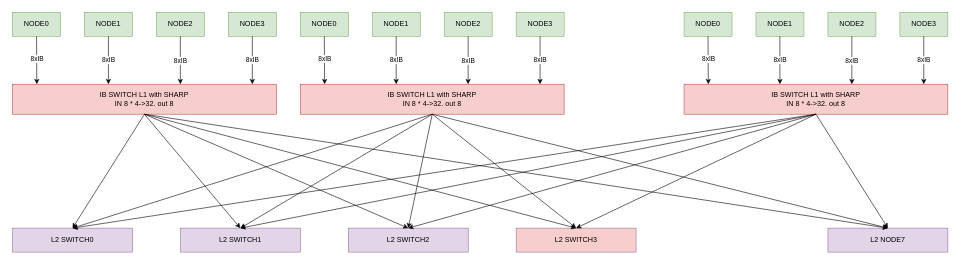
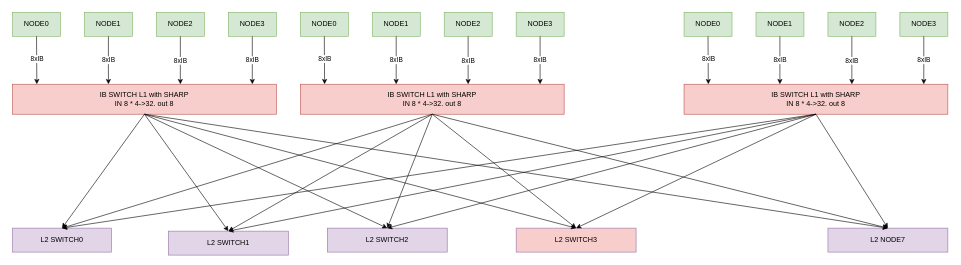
node "L2 SWITCH0": size 120x24 -> 99x24
node "L2 SWITCH1": moved (240, 240) -> (228, 243)
node "L2 SWITCH2": moved (408, 240) -> (387, 240)
